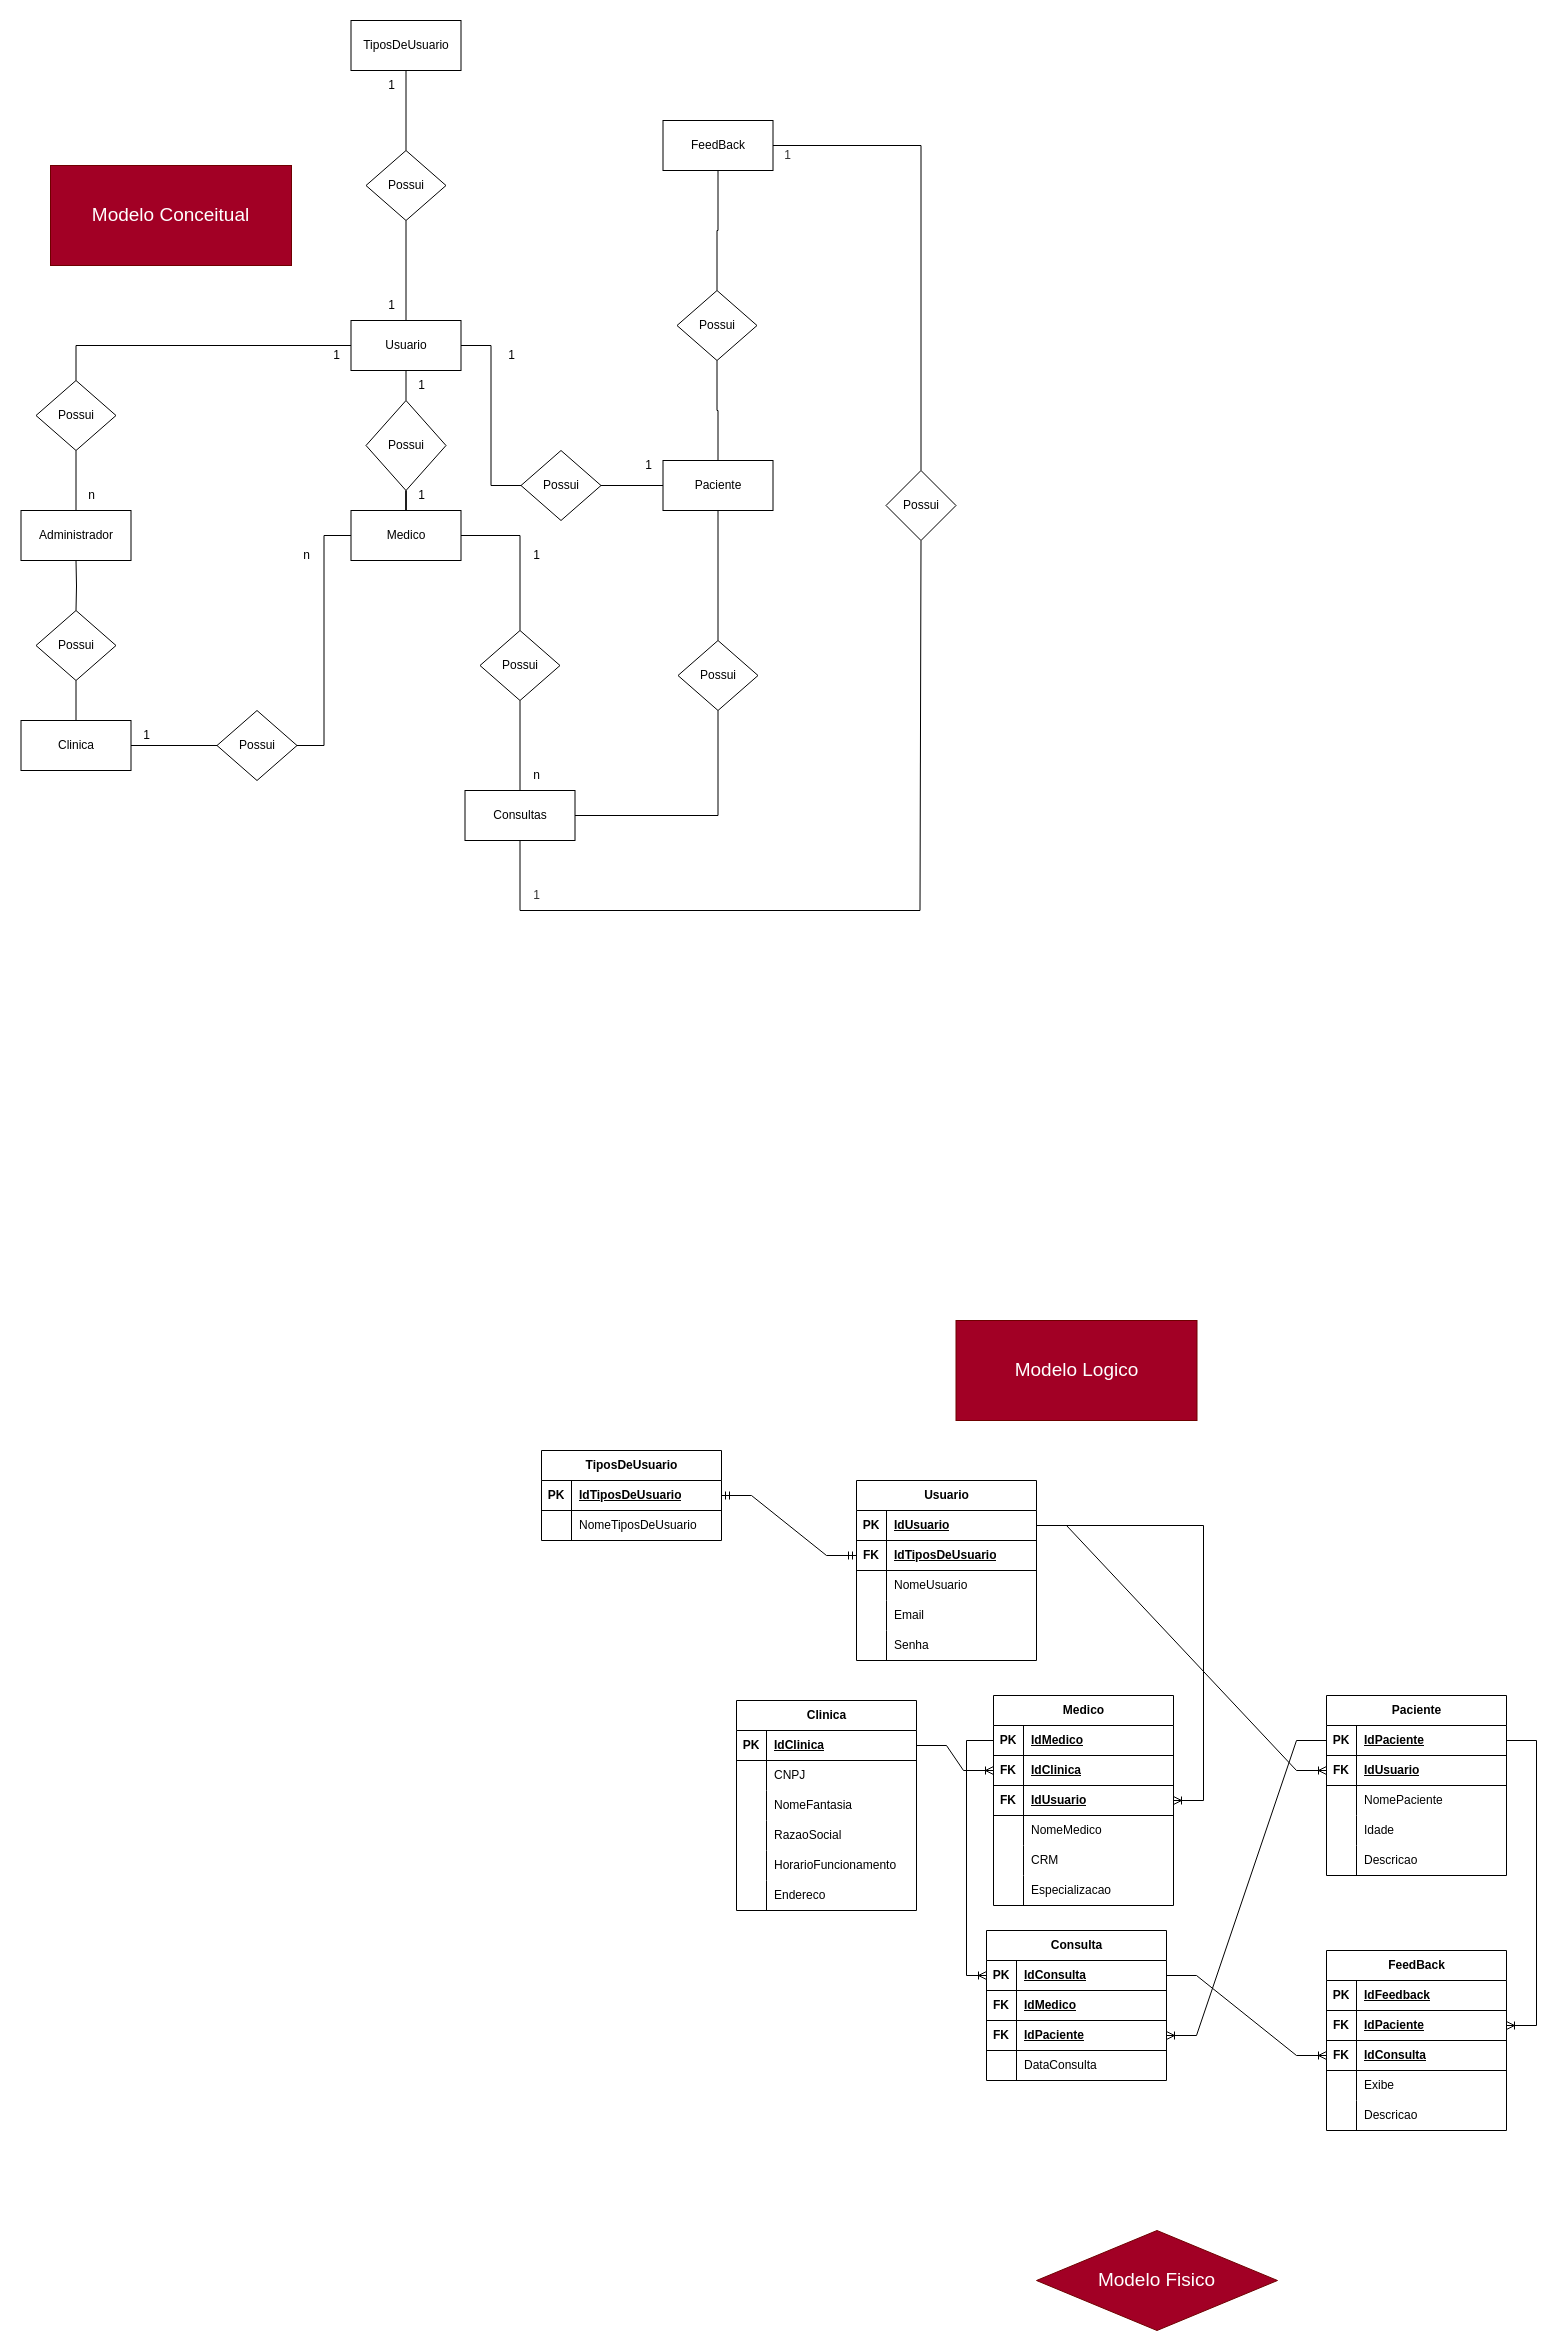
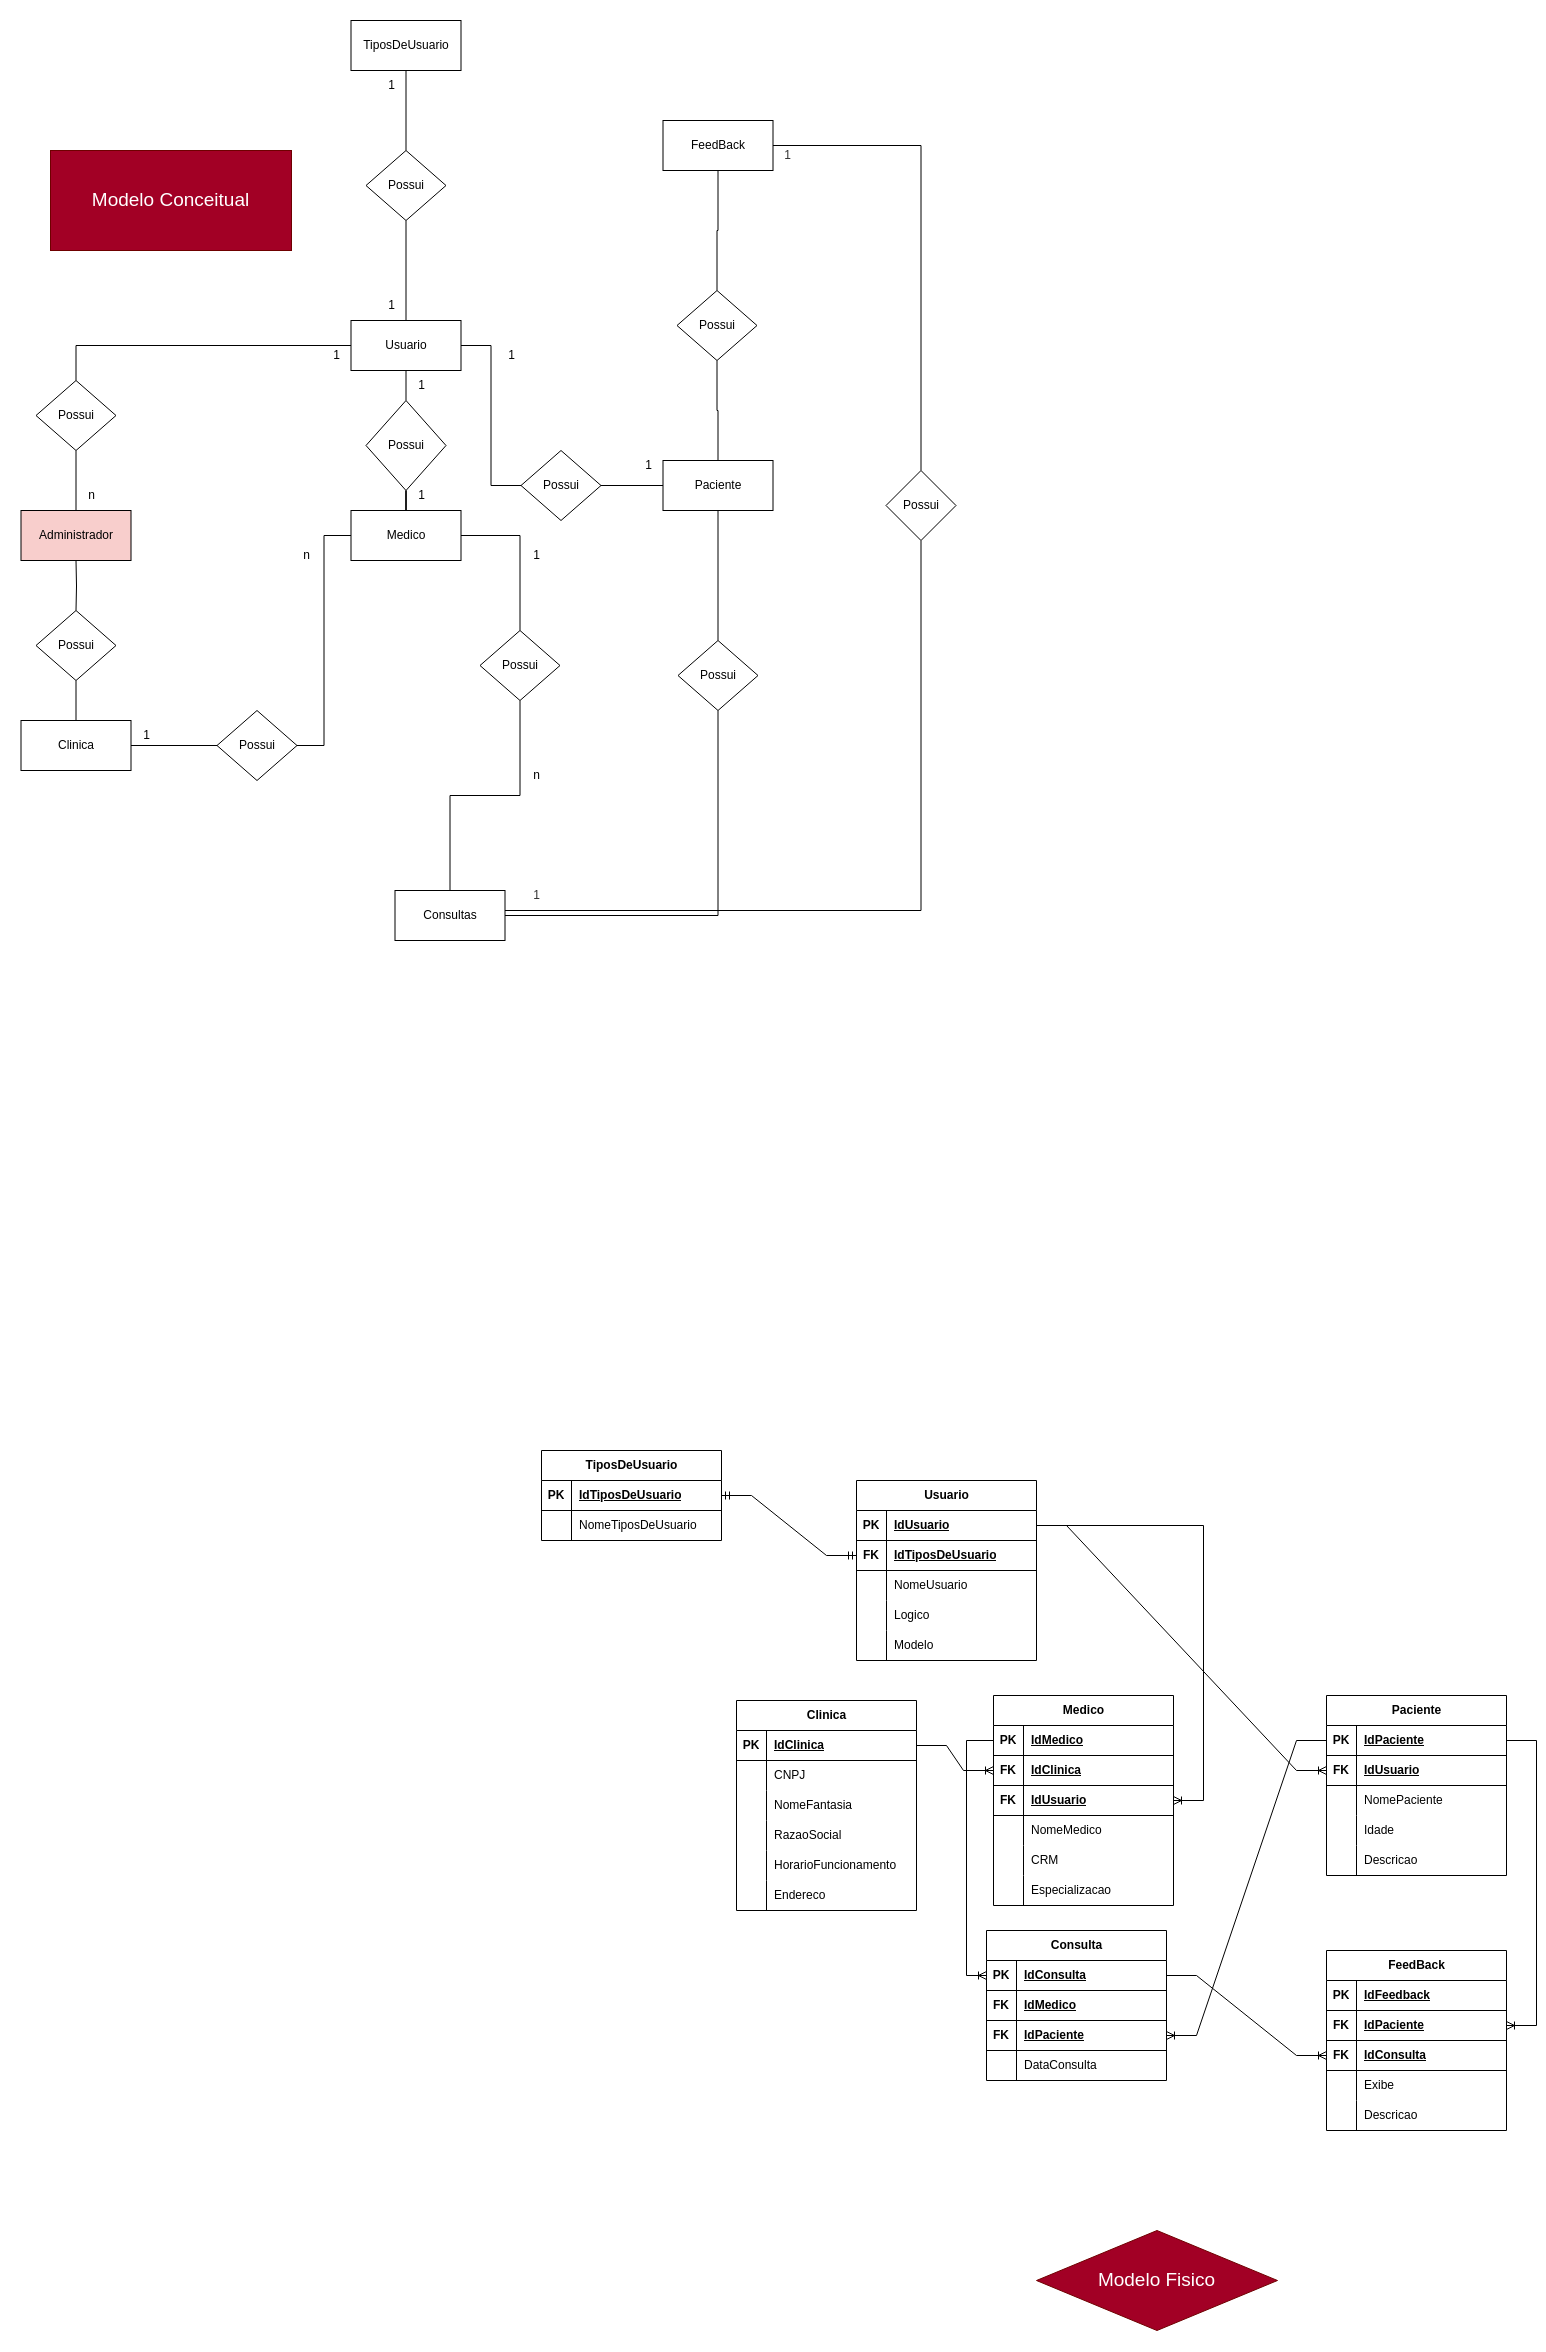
node "Modelo Conceitual": moved (171, 216) -> (171, 201)
node "Administrador": fillcolor #ffffff -> #f8cecc
node "Consultas": moved (520, 816) -> (450, 916)
node "Modelo Logico": removed
node "Email": label "Email" -> "Logico"
node "Senha": label "Senha" -> "Modelo"
